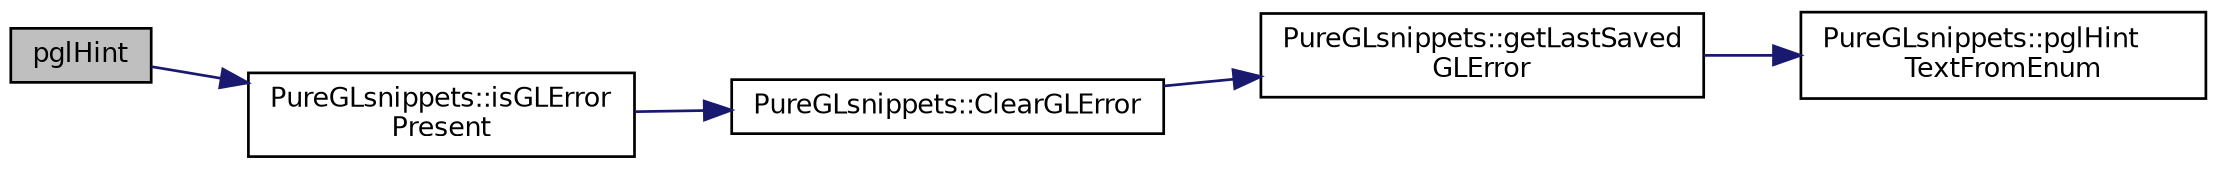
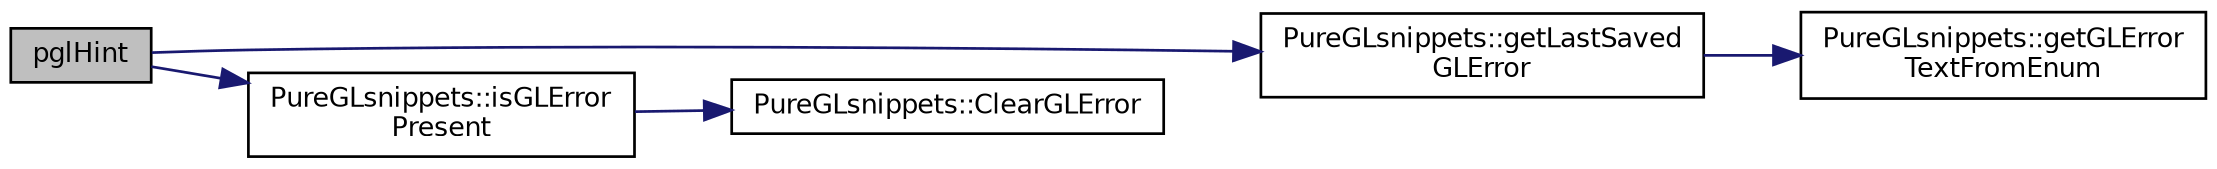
node "PureGLsnippets::pglHint TextFromEnum": label "PureGLsnippets::pglHint TextFromEnum" -> "PureGLsnippets::getGLError TextFromEnum"
edge "PureGLsnippets::ClearGLError" -> "PureGLsnippets::getLastSaved GLError": now "pglHint" -> "PureGLsnippets::getLastSaved GLError"
